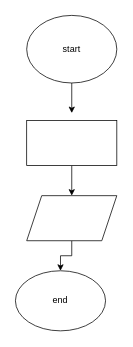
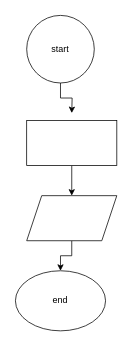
node "start": size 90x68 -> 68x68
